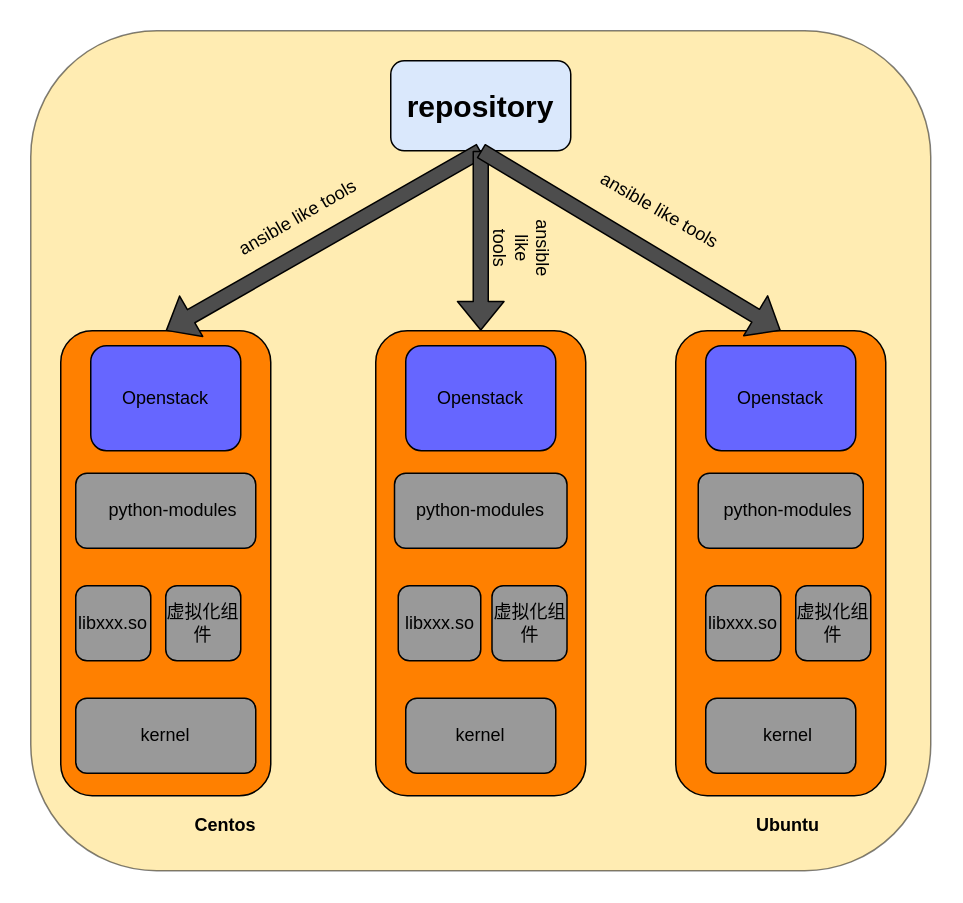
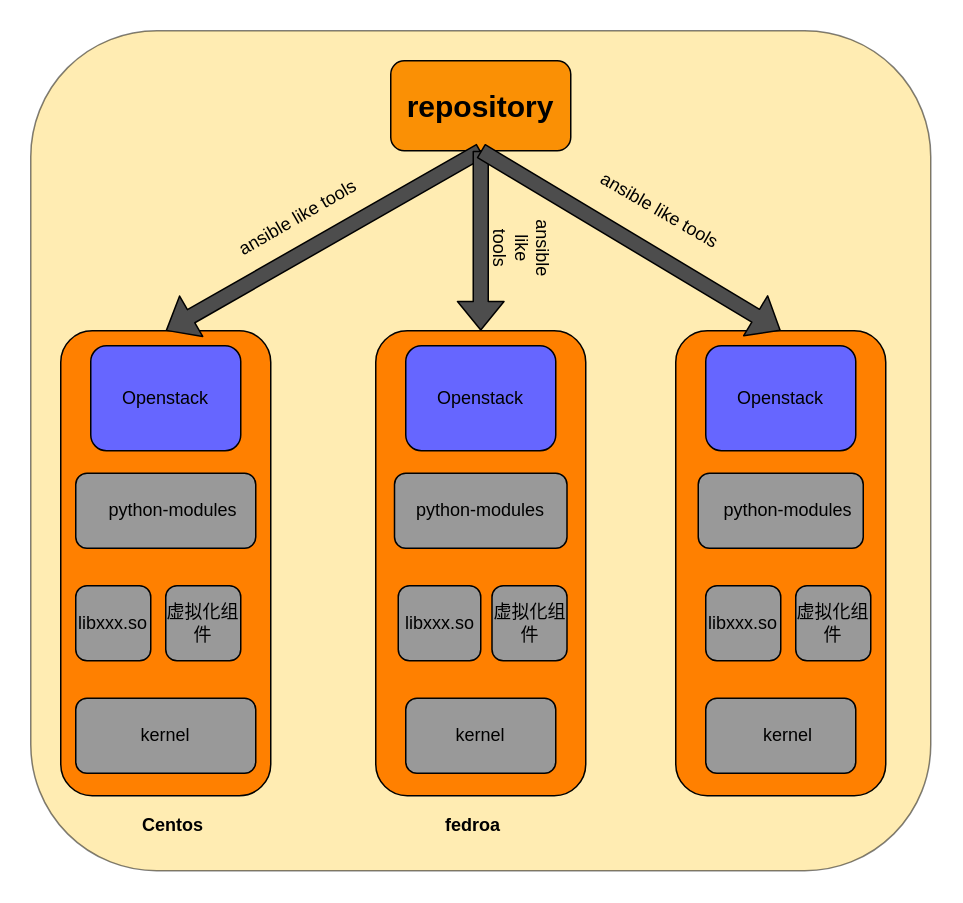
node "repository": fillcolor #dae8fc -> #fa9005
node "Centos": moved (226, 826) -> (173, 826)
node "fedroa": added
node "Ubuntu": removed
